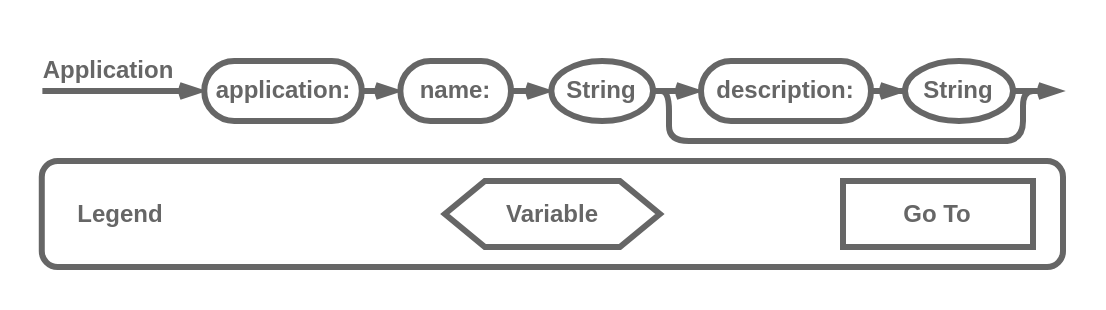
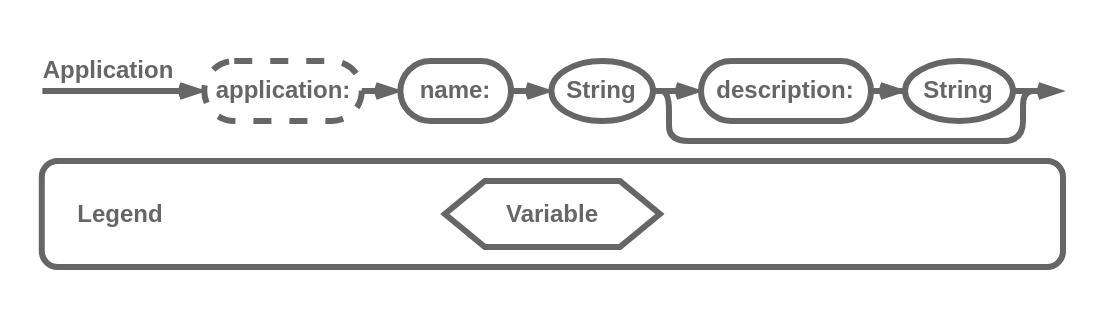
node "application:": style solid -> dashed
node "Go To": removed
